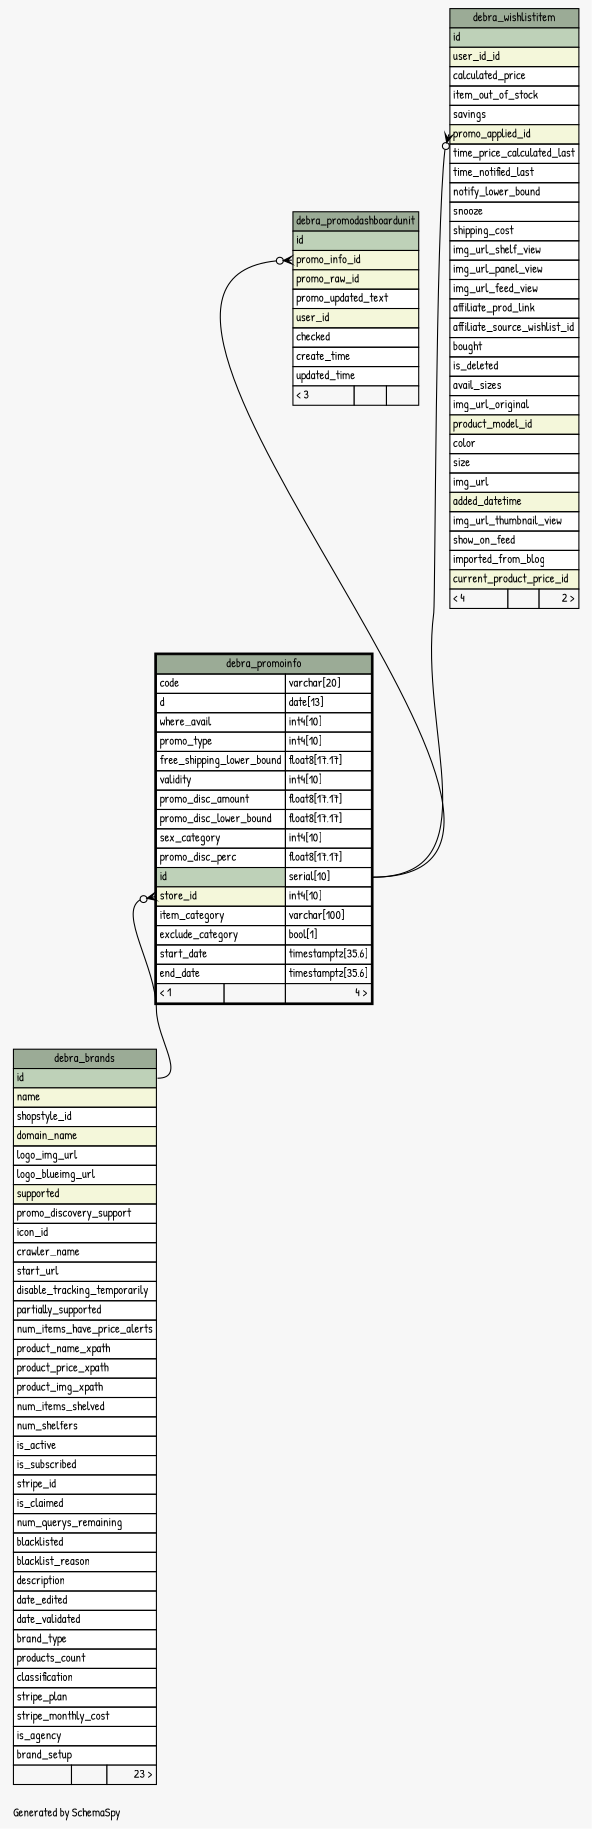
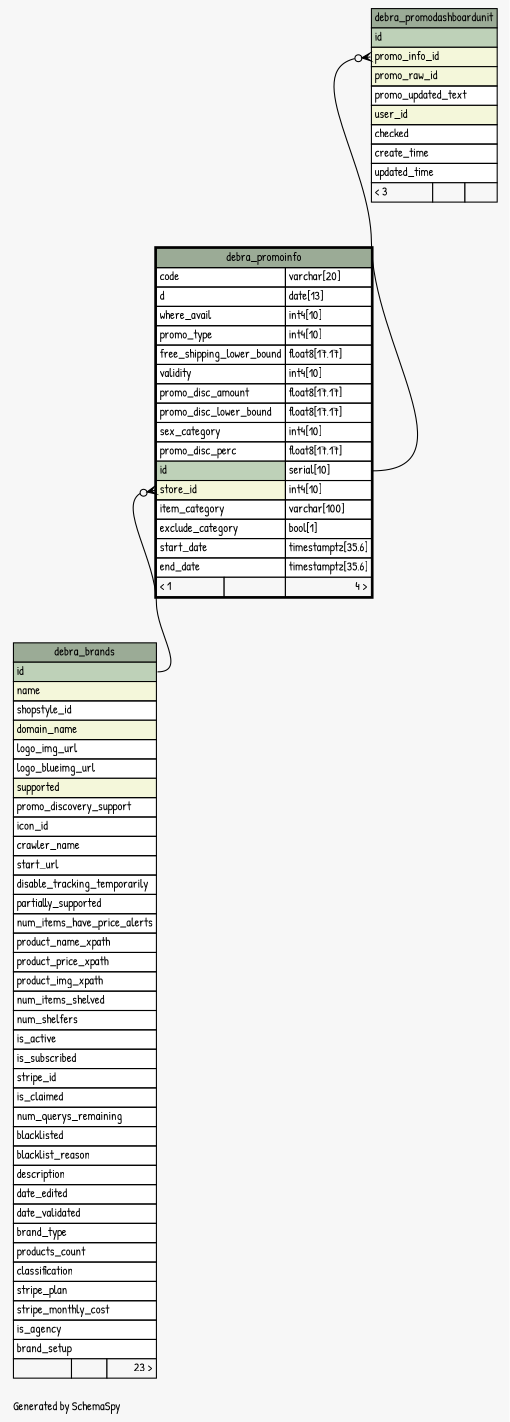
node "debra_wishlistitem": removed
